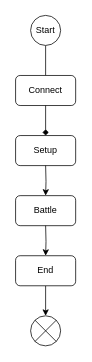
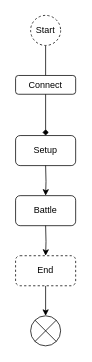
node "Start": style solid -> dashed
node "Connect": size 60x30 -> 60x19
node "End": style solid -> dashed
